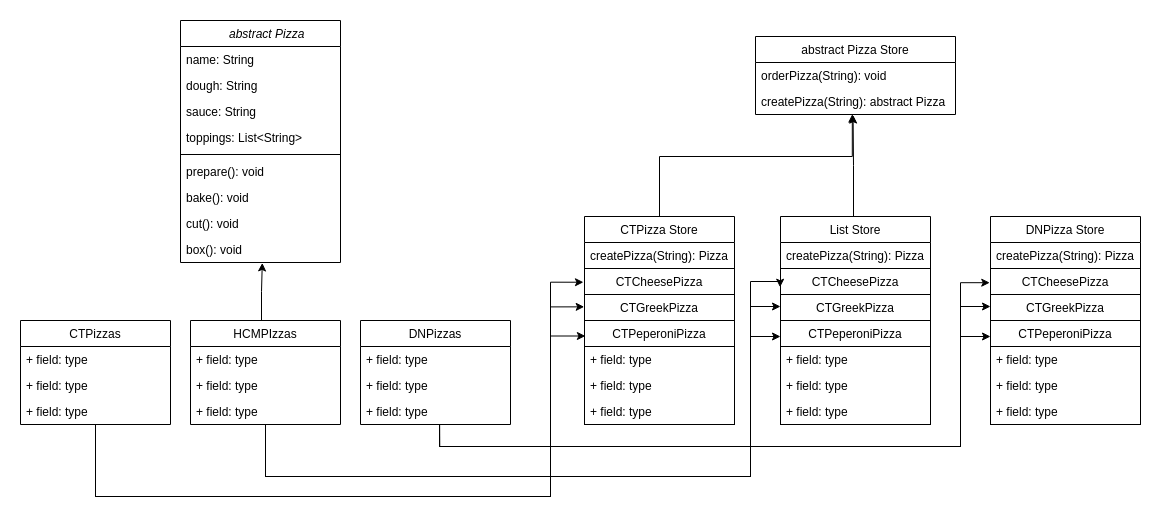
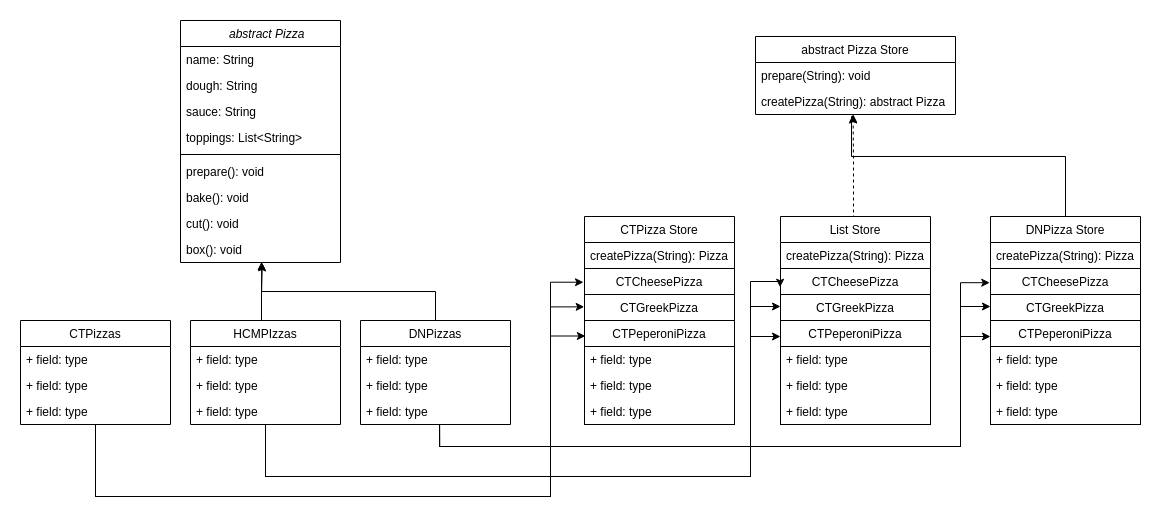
node "orderPizza(String): void": label "orderPizza(String): void" -> "prepare(String): void"
edge "CTPizza Store" -> "createPizza(String): abstract Pizza": removed
edge "DNPizza Store" -> "createPizza(String): abstract Pizza": added
edge "List Store" -> "createPizza(String): abstract Pizza": style solid -> dashed
edge "DNPizzas" -> "box(): void": added
